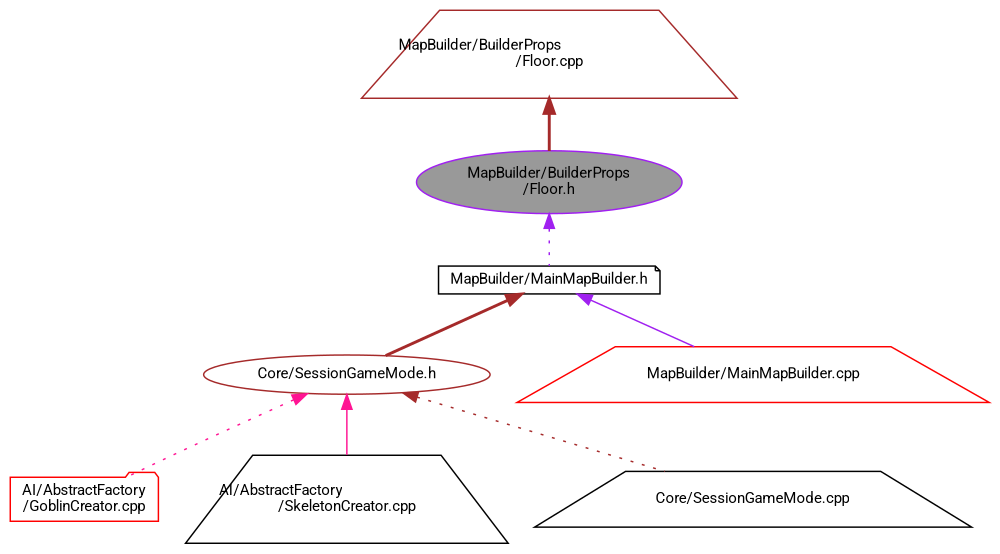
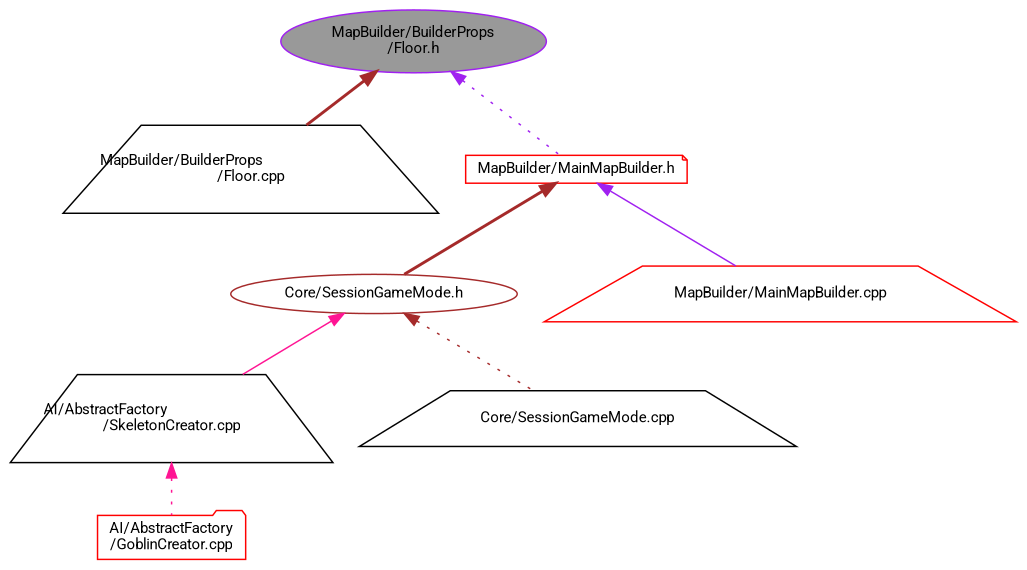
node "MapBuilder/BuilderProps /Floor.cpp": color brown -> black
edge "MapBuilder/BuilderProps /Floor.h" -> "MapBuilder/BuilderProps /Floor.cpp": reversed
node "MapBuilder/MainMapBuilder.h": color black -> red
edge "AI/AbstractFactory /GoblinCreator.cpp" -> "Core/SessionGameMode.h": now "AI/AbstractFactory /GoblinCreator.cpp" -> "AI/AbstractFactory /SkeletonCreator.cpp"
